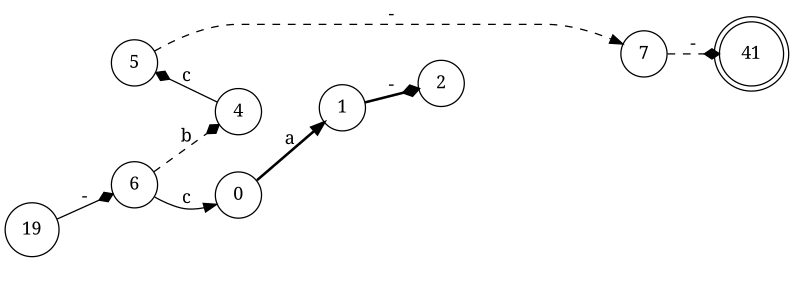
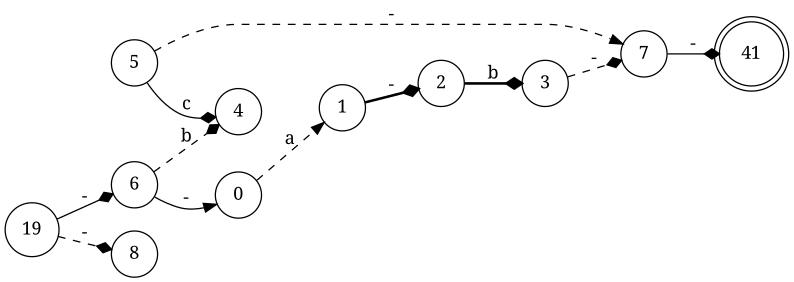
edge "7" -> "41": style dashed -> solid
node "3": added
edge "4" -> "5": reversed
edge "0" -> "1": style bold -> dashed
edge "6" -> "0": label "c" -> "-"
node "8": added
